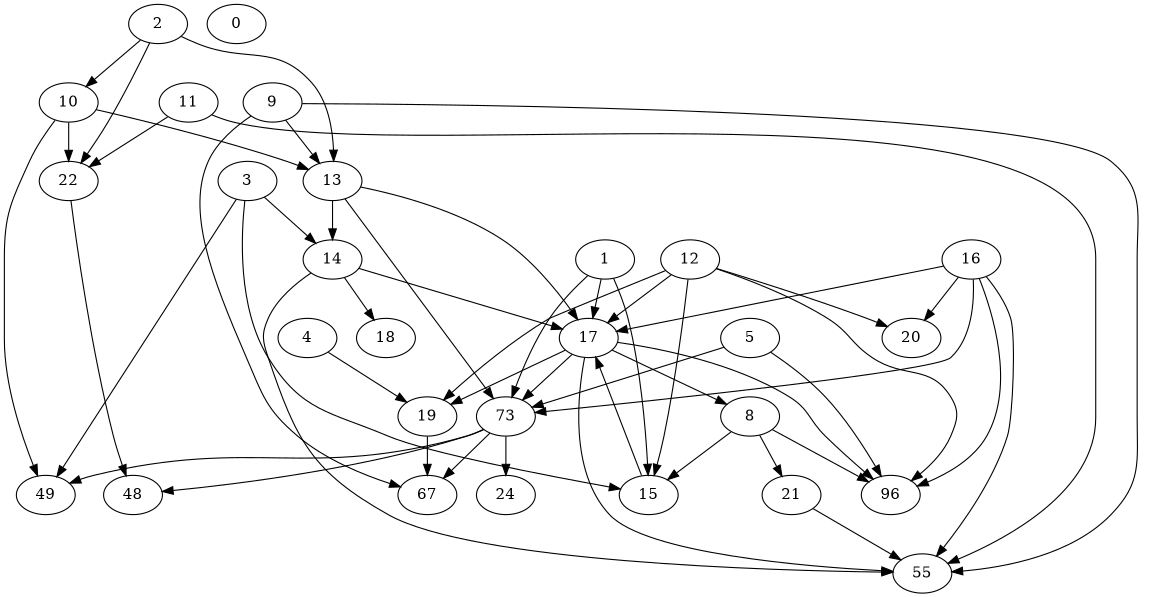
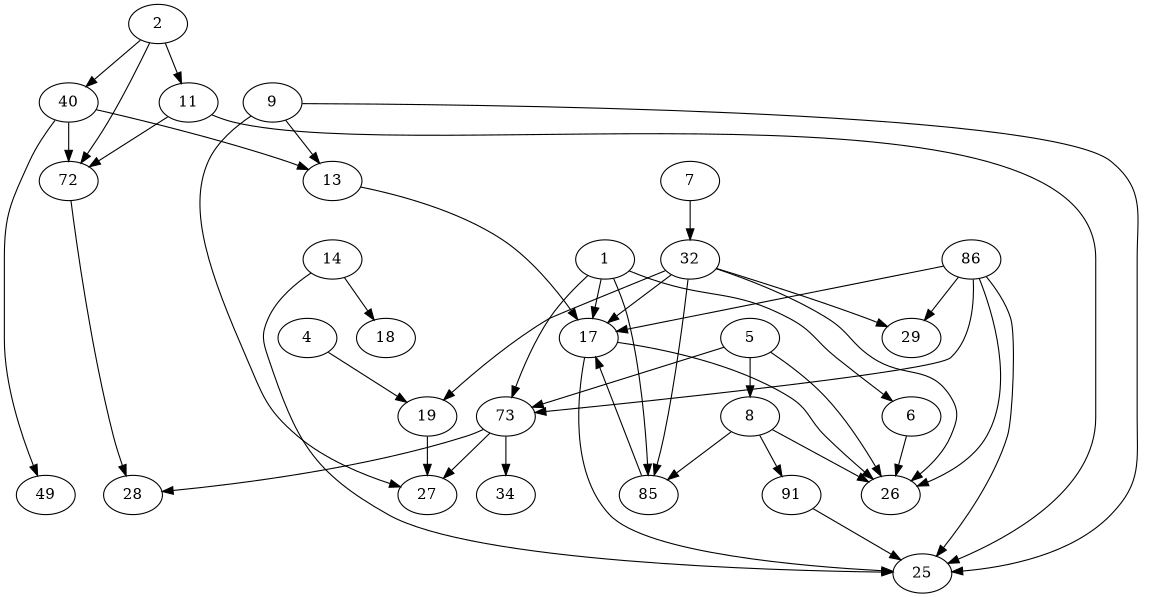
node "0": removed
edge "2" -> "13": now "2" -> "11"
node "10": label "10" -> "40"
node "22": label "22" -> "72"
node "3": removed
node "7": added
edge "13" -> "14": removed
node "12": label "12" -> "32"
node "16": label "16" -> "86"
edge "13" -> "73": removed
edge "14" -> "17": removed
node "20": label "20" -> "29"
edge "17" -> "73": removed
edge "17" -> "19": removed
edge "17" -> "8": now "5" -> "8"
node "6": added
edge "73" -> "49": removed
node "48": label "48" -> "28"
node "67": label "67" -> "27"
node "24": label "24" -> "34"
node "15": label "15" -> "85"
node "21": label "21" -> "91"
node "96": label "96" -> "26"
node "55": label "55" -> "25"
